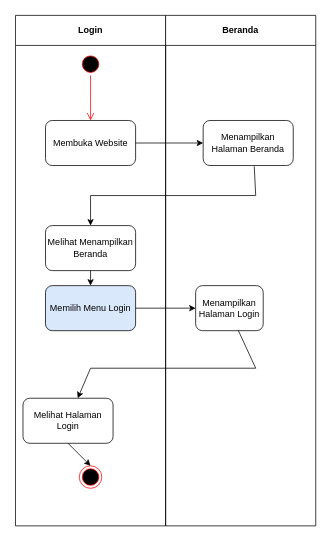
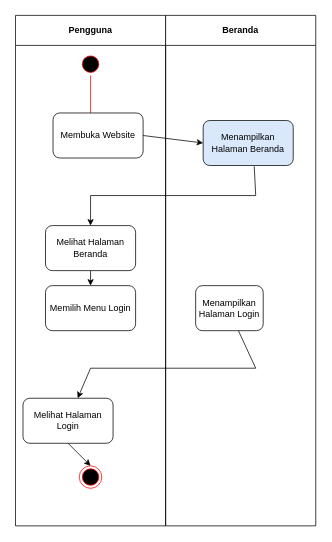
node "Login": label "Login" -> "Pengguna"
node "Membuka Website": moved (90, 143) -> (98, 135)
node "Menampilkan Halaman Beranda": fillcolor #ffffff -> #dae8fc
node "Melihat Menampilkan Beranda": label "Melihat Menampilkan Beranda" -> "Melihat Halaman Beranda"
node "Memilih Menu Login": fillcolor #dae8fc -> #ffffff
edge "Memilih Menu Login" -> "Menampilkan Halaman Login": removed
